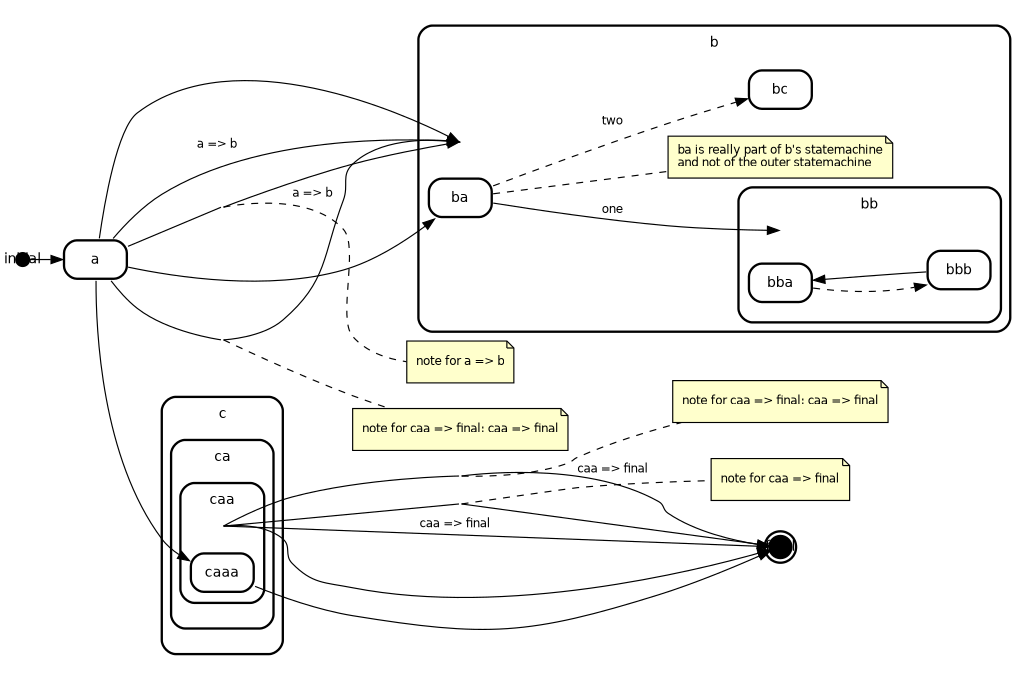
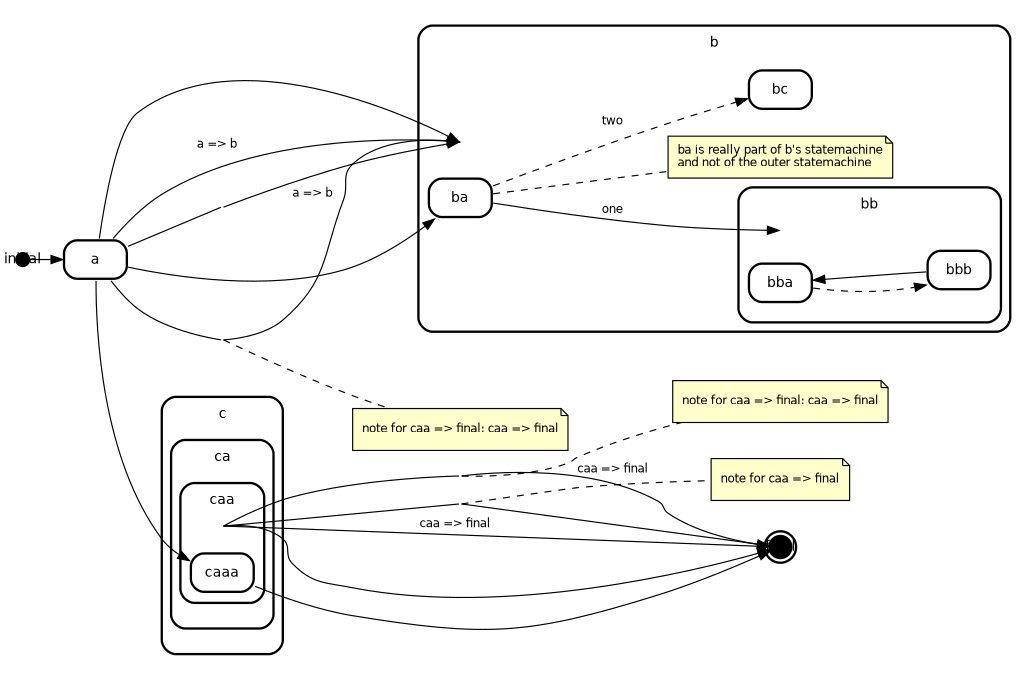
node "note for a => b": removed
